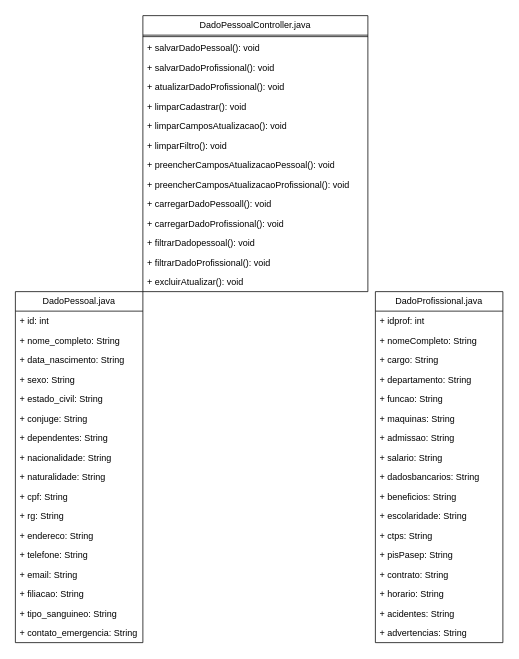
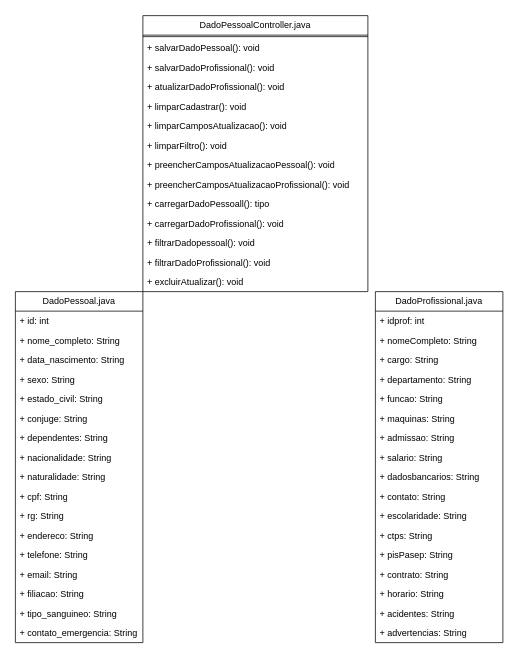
node "+ carregarDadoPessoall(): void": label "+ carregarDadoPessoall(): void" -> "+ carregarDadoPessoall(): tipo"
node "+ beneficios: String": label "+ beneficios: String" -> "+ contato: String"
